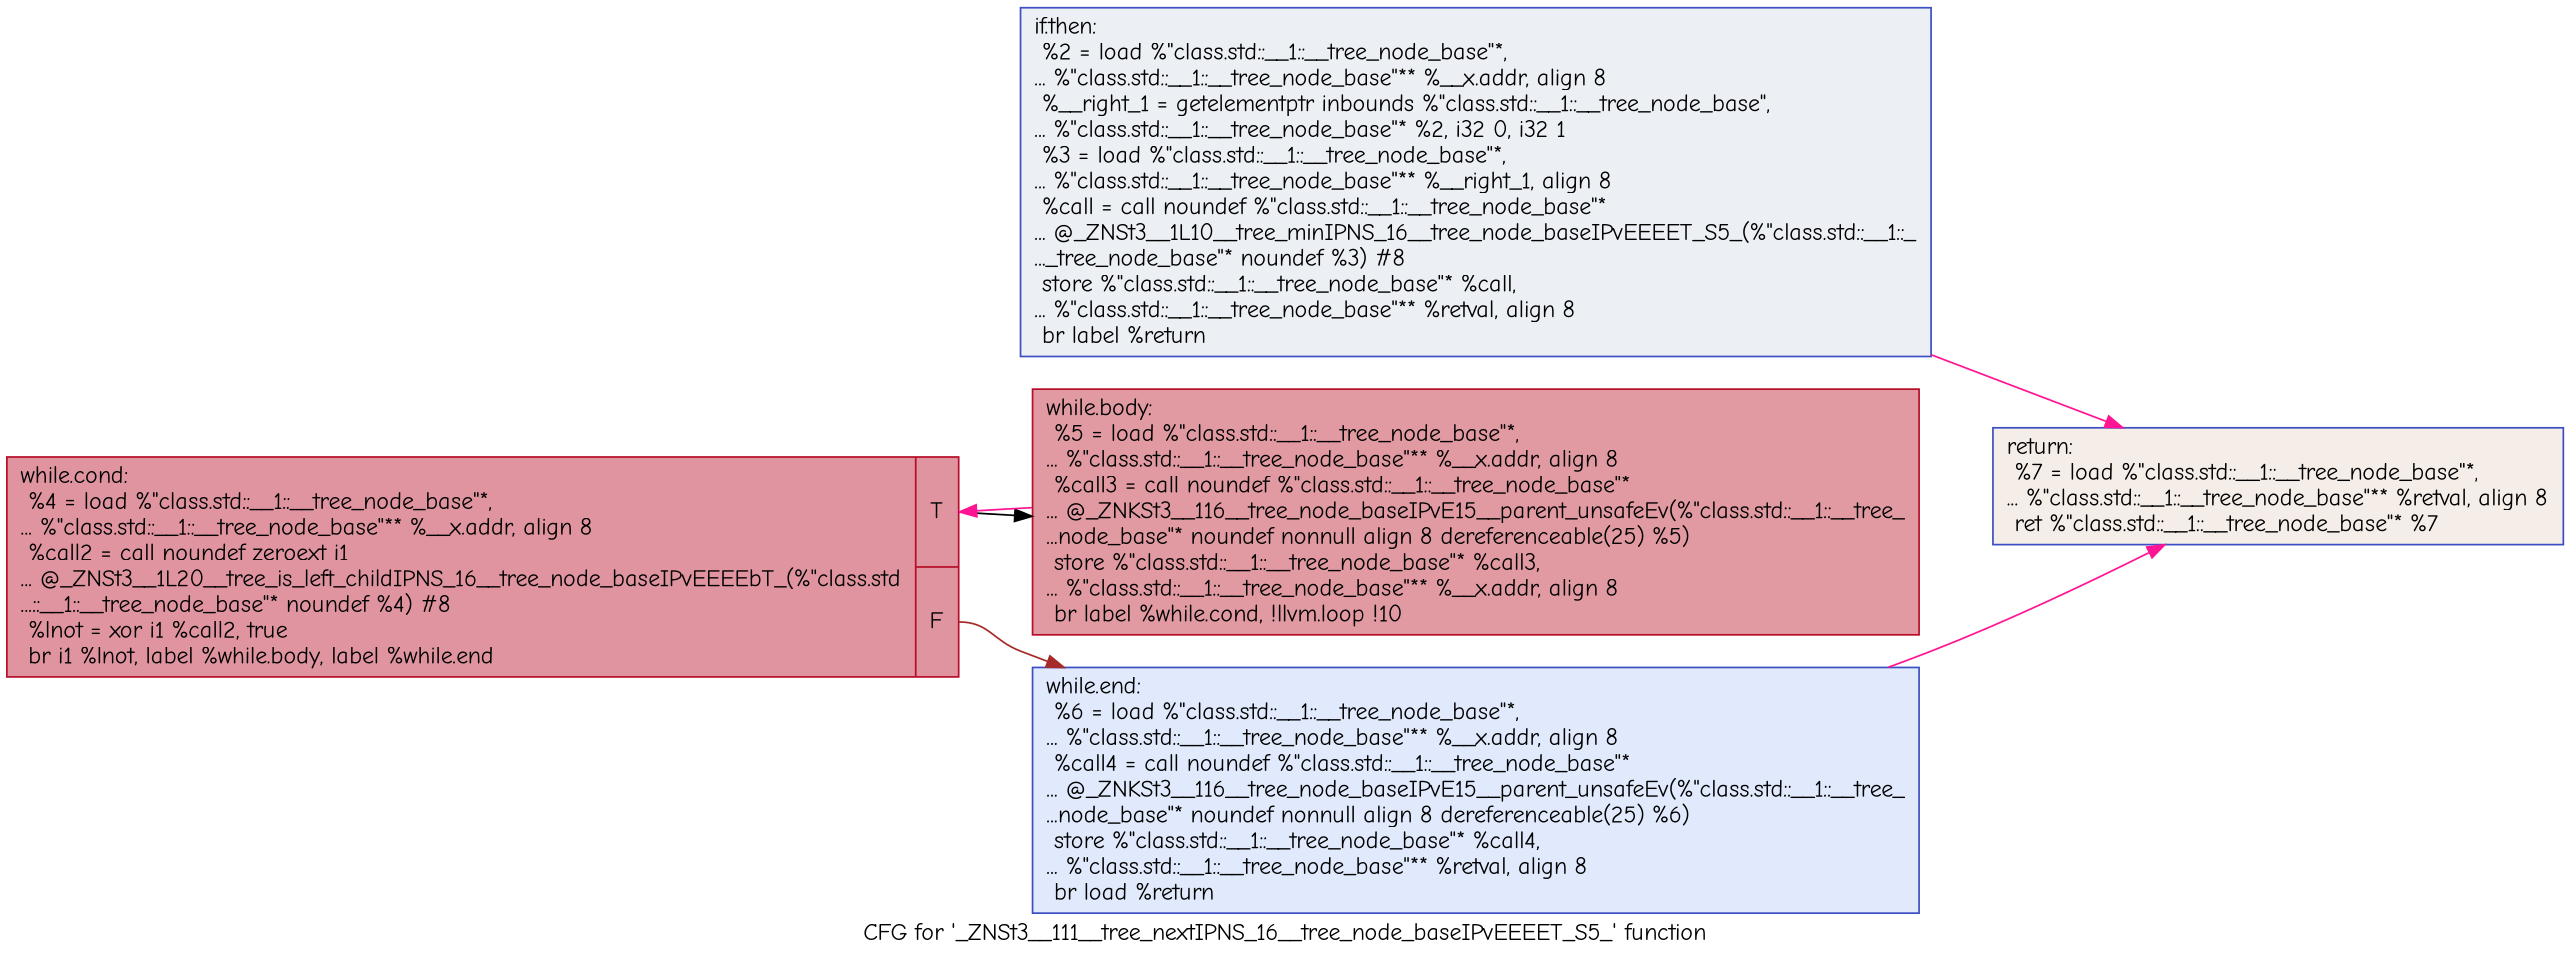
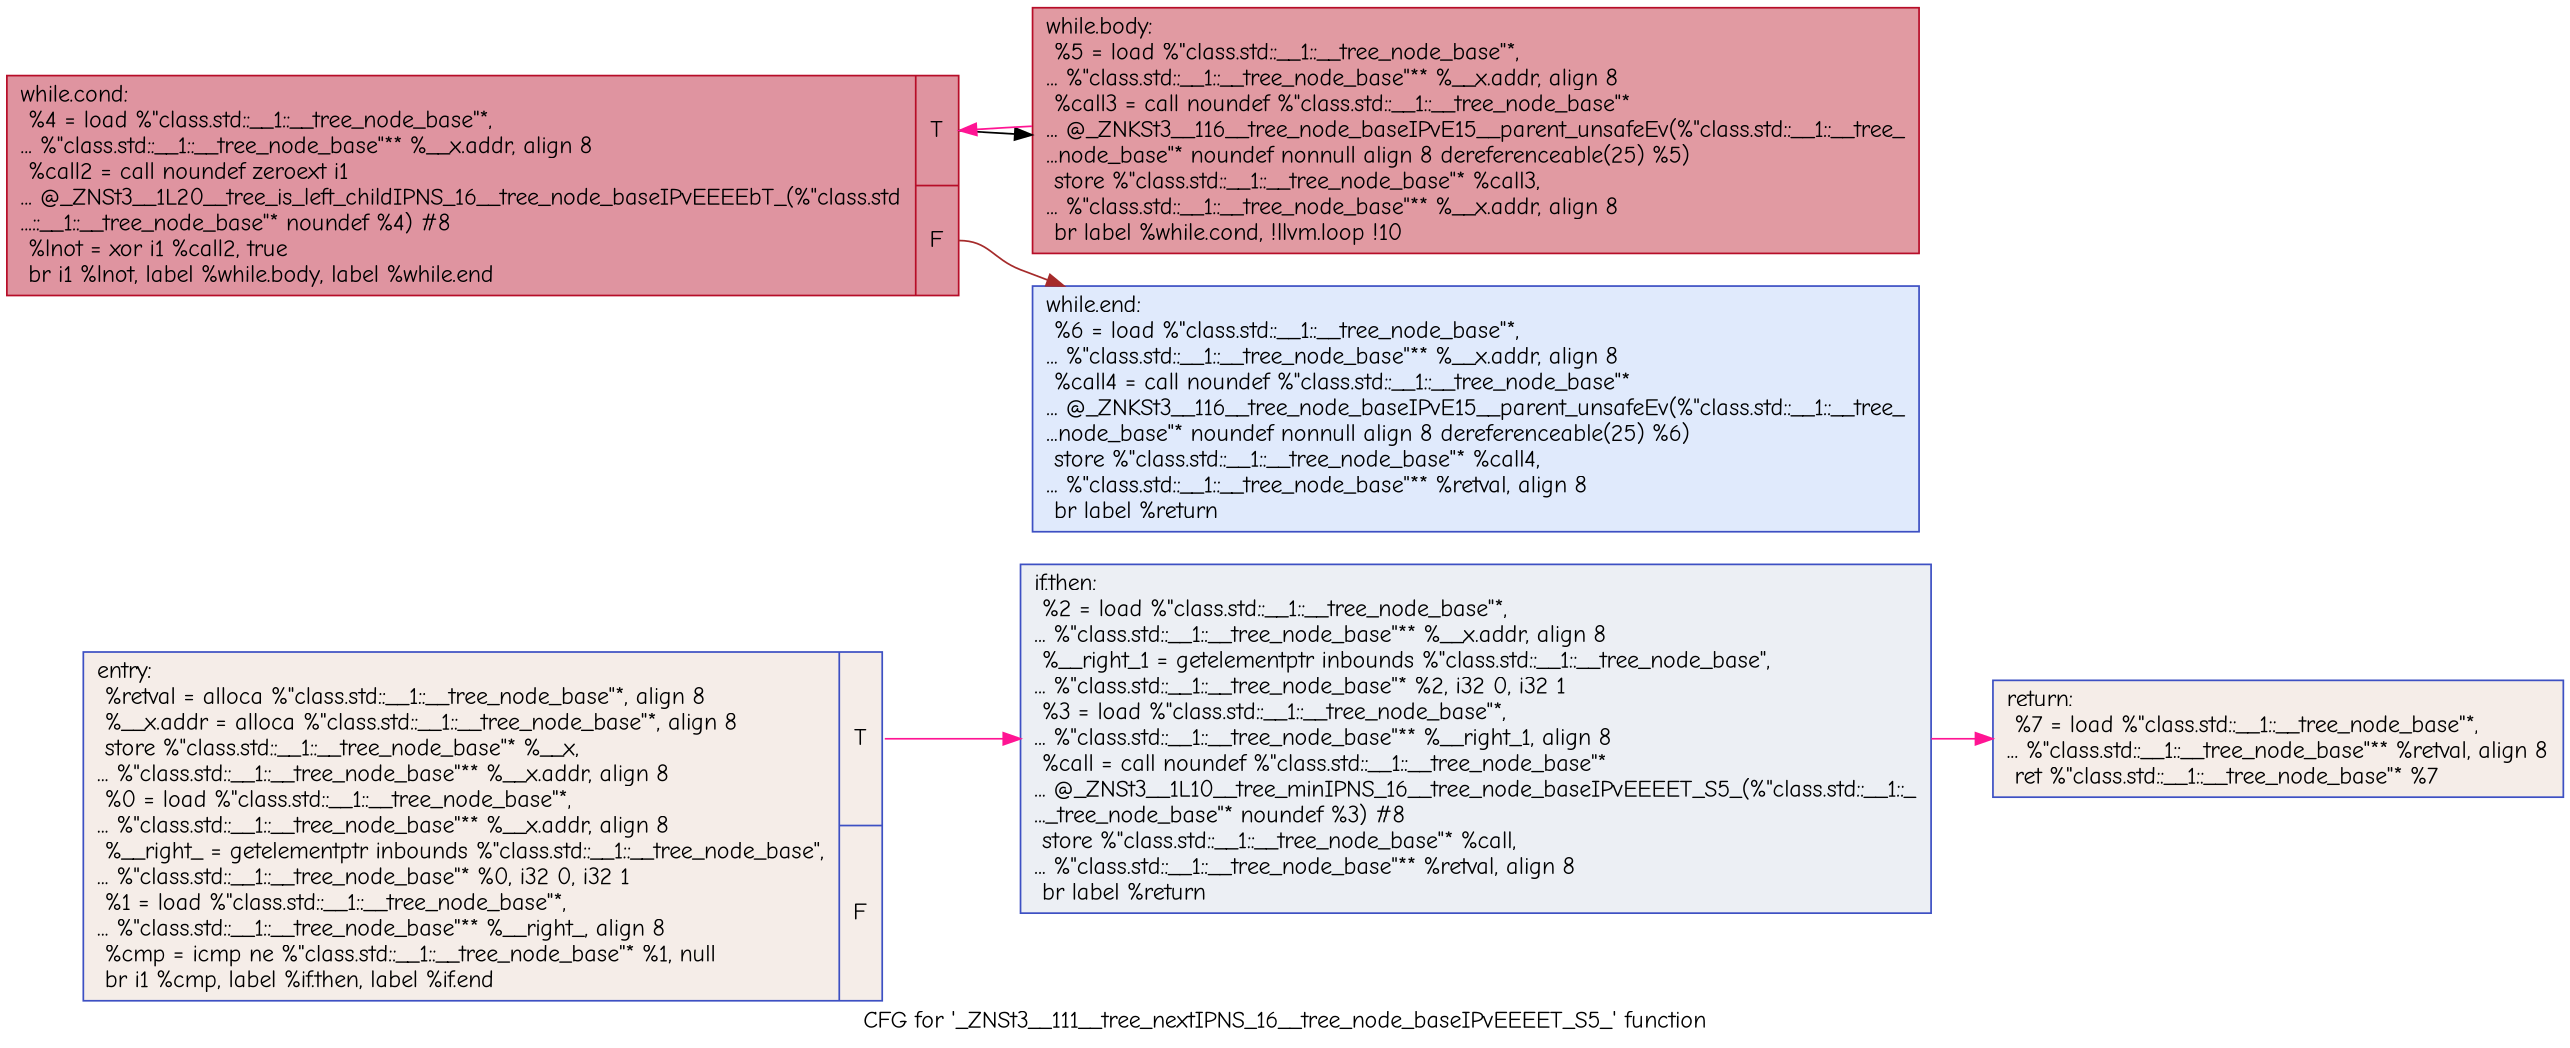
edge "while.end:" -> "return:": removed
node "entry:": added
node "while.end:": text "br load %return" -> "br label %return"
